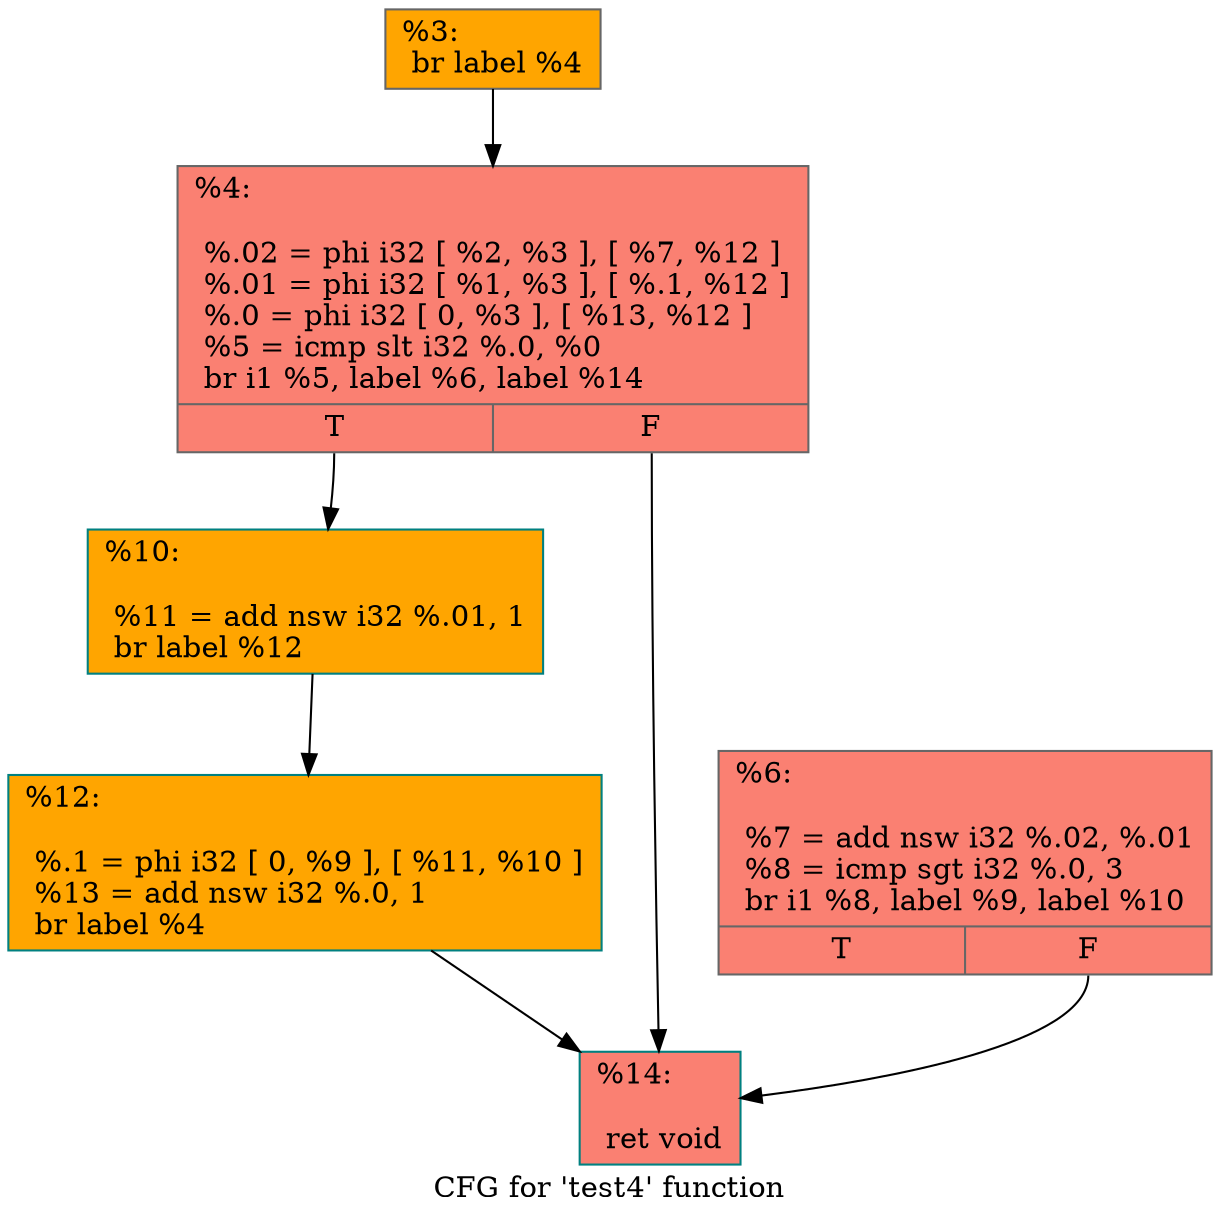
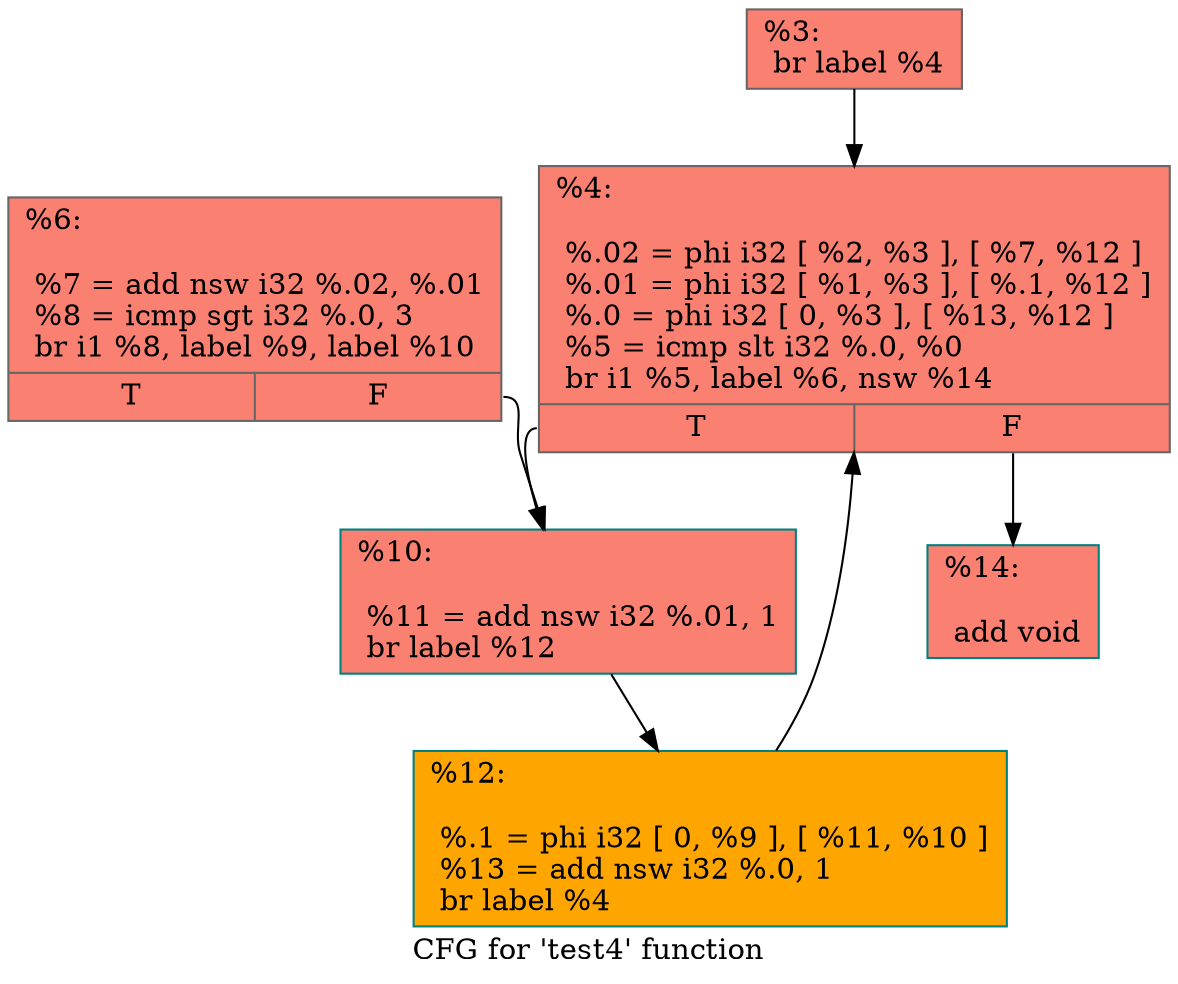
node "%3:": fillcolor orange -> salmon
node "%4:": text "br i1 %5, label %6, label %14" -> "br i1 %5, label %6, nsw %14"
node "%10:": fillcolor orange -> salmon
edge "%12:" -> "%14:": now "%12:" -> "%4:"
edge "%6:" -> "%14:": now "%6:" -> "%10:"
node "%14:": text "ret void" -> "add void"
